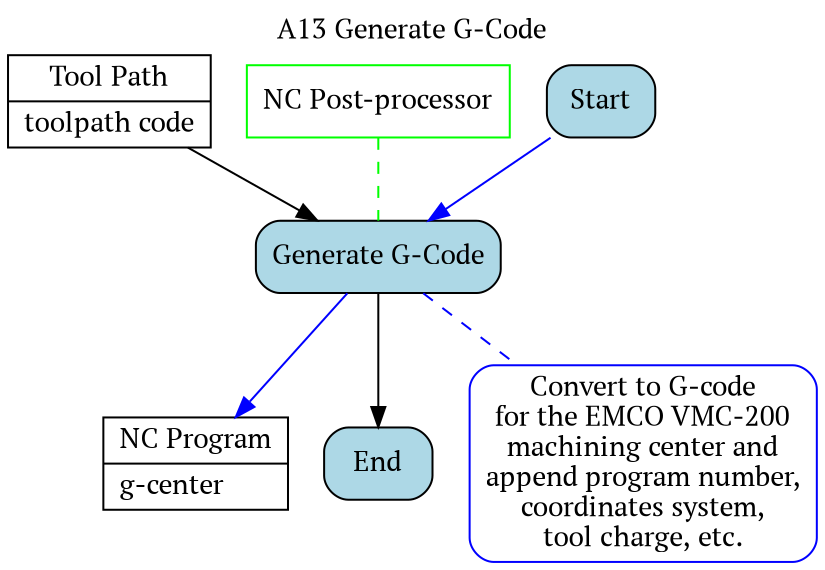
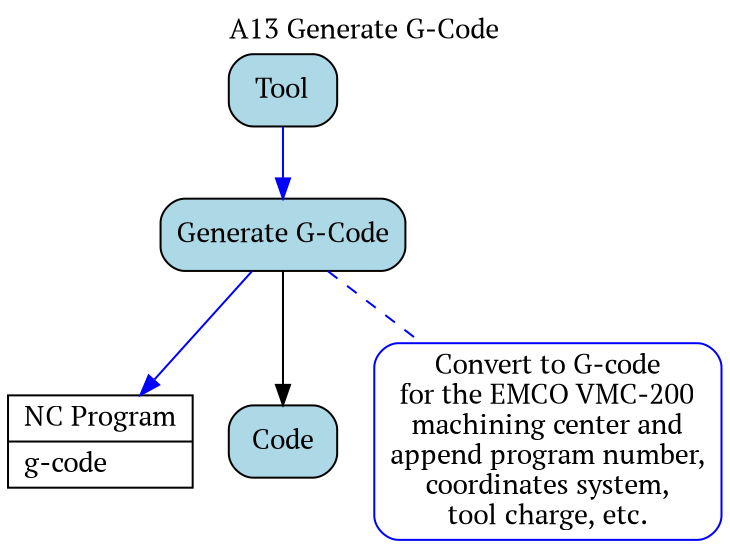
node "Tool Path": removed
node "NC Post-processor": removed
node "Start": label "Start" -> "Tool"
node "End": label "End" -> "Code"
node "NC Program": text "g-center" -> "g-code"
